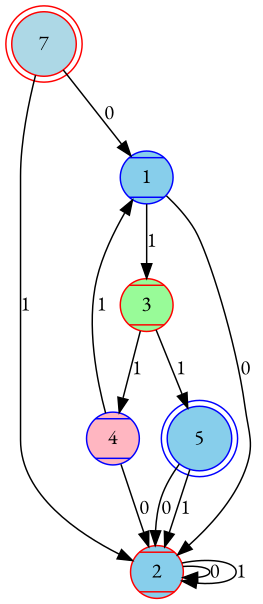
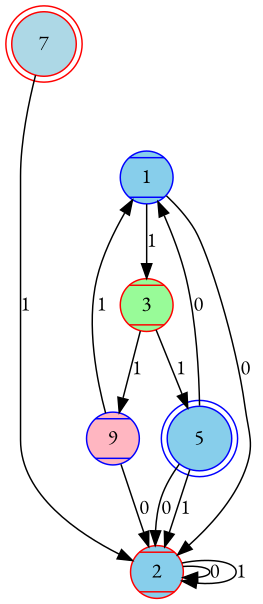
edge "7" -> "1": now "5" -> "1"
node "4": label "4" -> "9"
